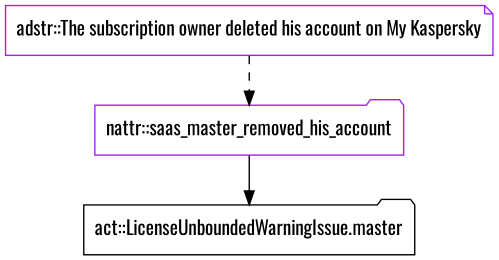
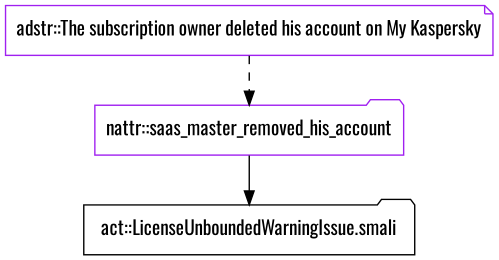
node "act::LicenseUnboundedWarningIssue.master": label "act::LicenseUnboundedWarningIssue.master" -> "act::LicenseUnboundedWarningIssue.smali"
